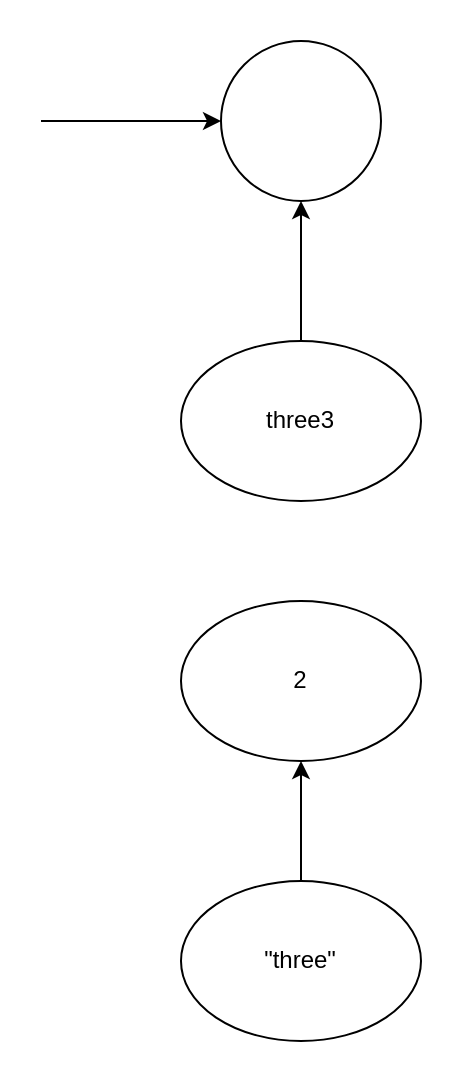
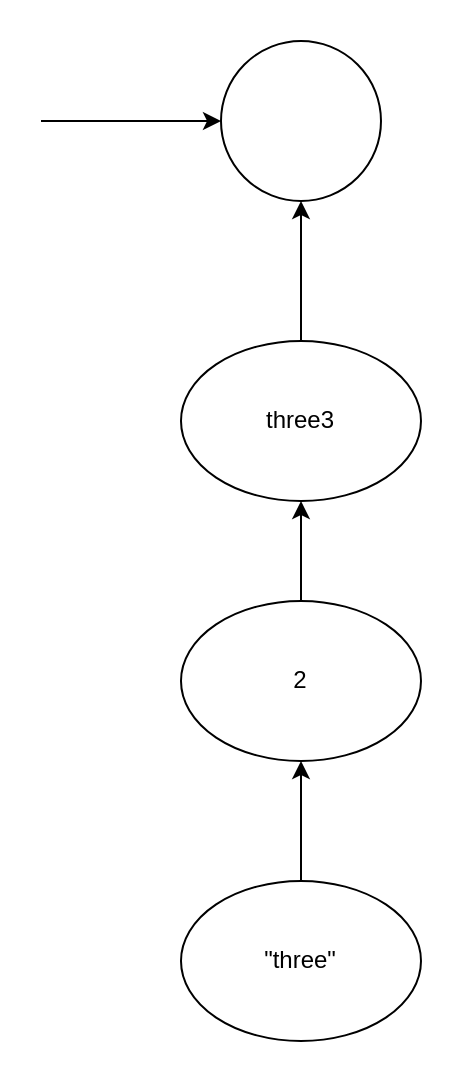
edge "2" -> "three3": added
